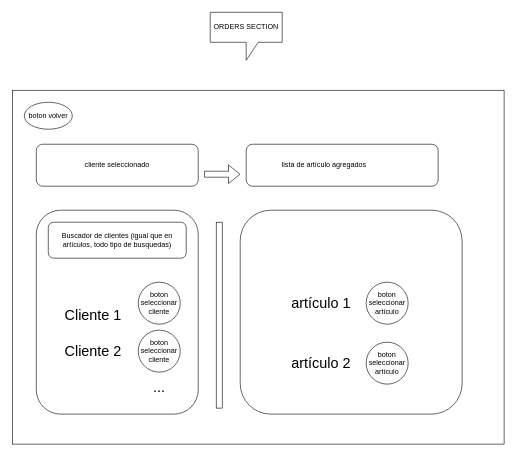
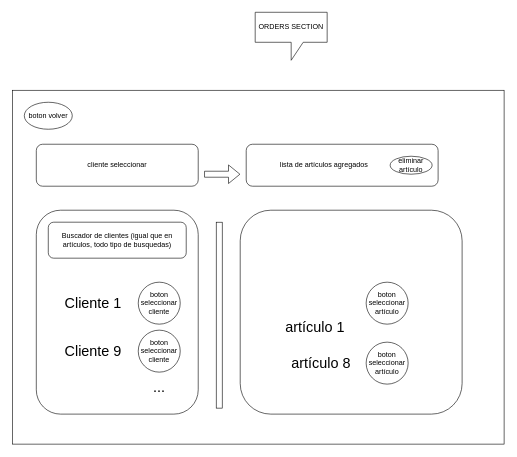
node "ORDERS SECTION": moved (246, 36) -> (291, 36)
node "cliente seleccionado": label "cliente seleccionado" -> "cliente seleccionar"
node "lista de artículo agregados": label "lista de artículo agregados" -> "lista de artículos agregados"
node "eliminar artículo": added
node "artículo 1": moved (321, 303) -> (315, 327)
node "Cliente 1": moved (93, 315) -> (93, 303)
node "Cliente 2": label "Cliente 2" -> "Cliente 9"
node "artículo 2": label "artículo 2" -> "artículo 8"
